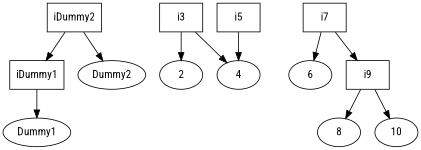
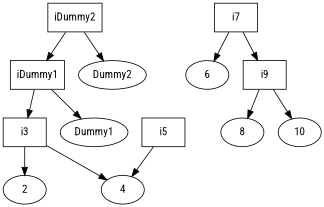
edge "iDummy1" -> "i3": added
